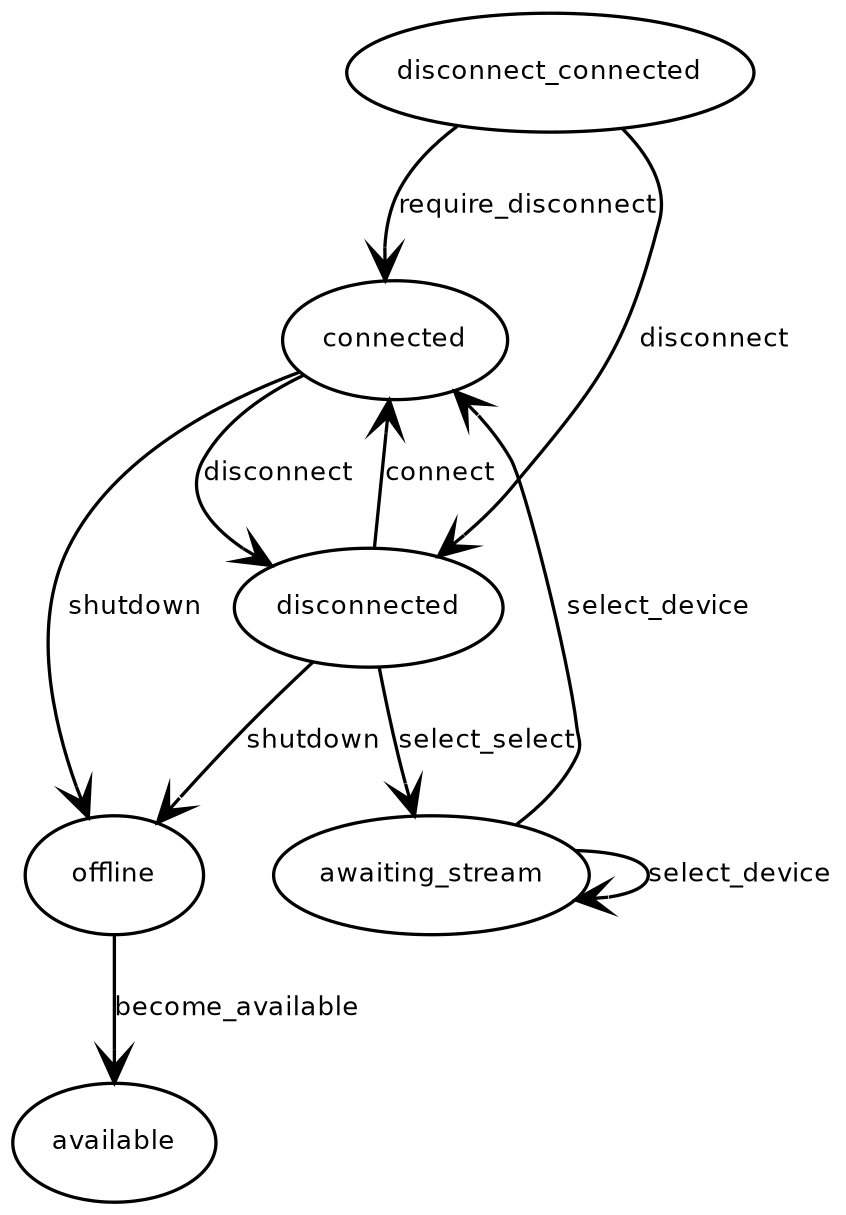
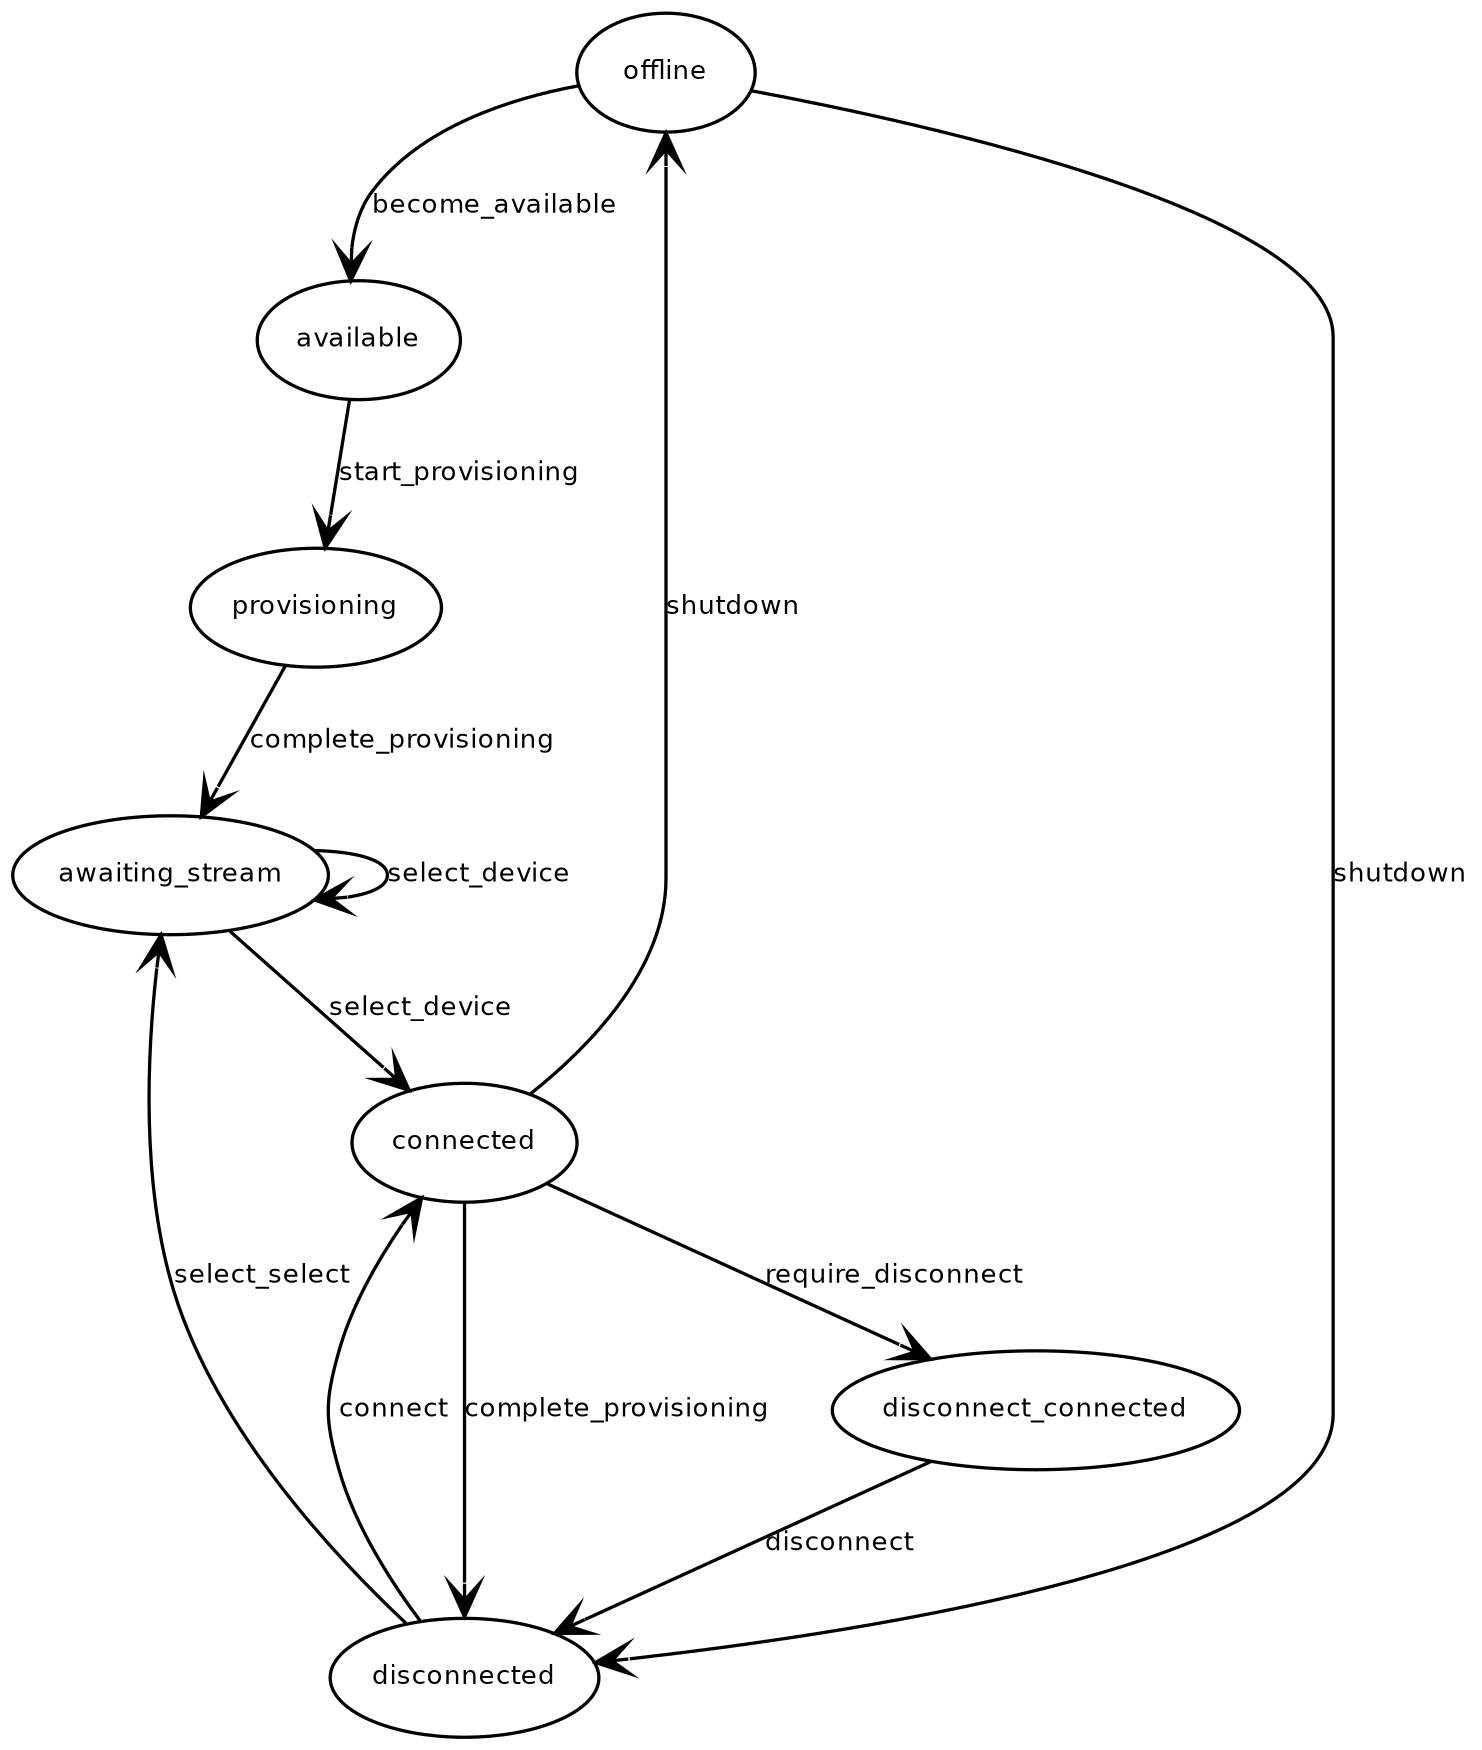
edge "disconnect_connected" -> "connected": reversed
edge "connected" -> "disconnected": label "disconnect" -> "complete_provisioning"
node "provisioning": added
edge "disconnected" -> "offline": reversed
